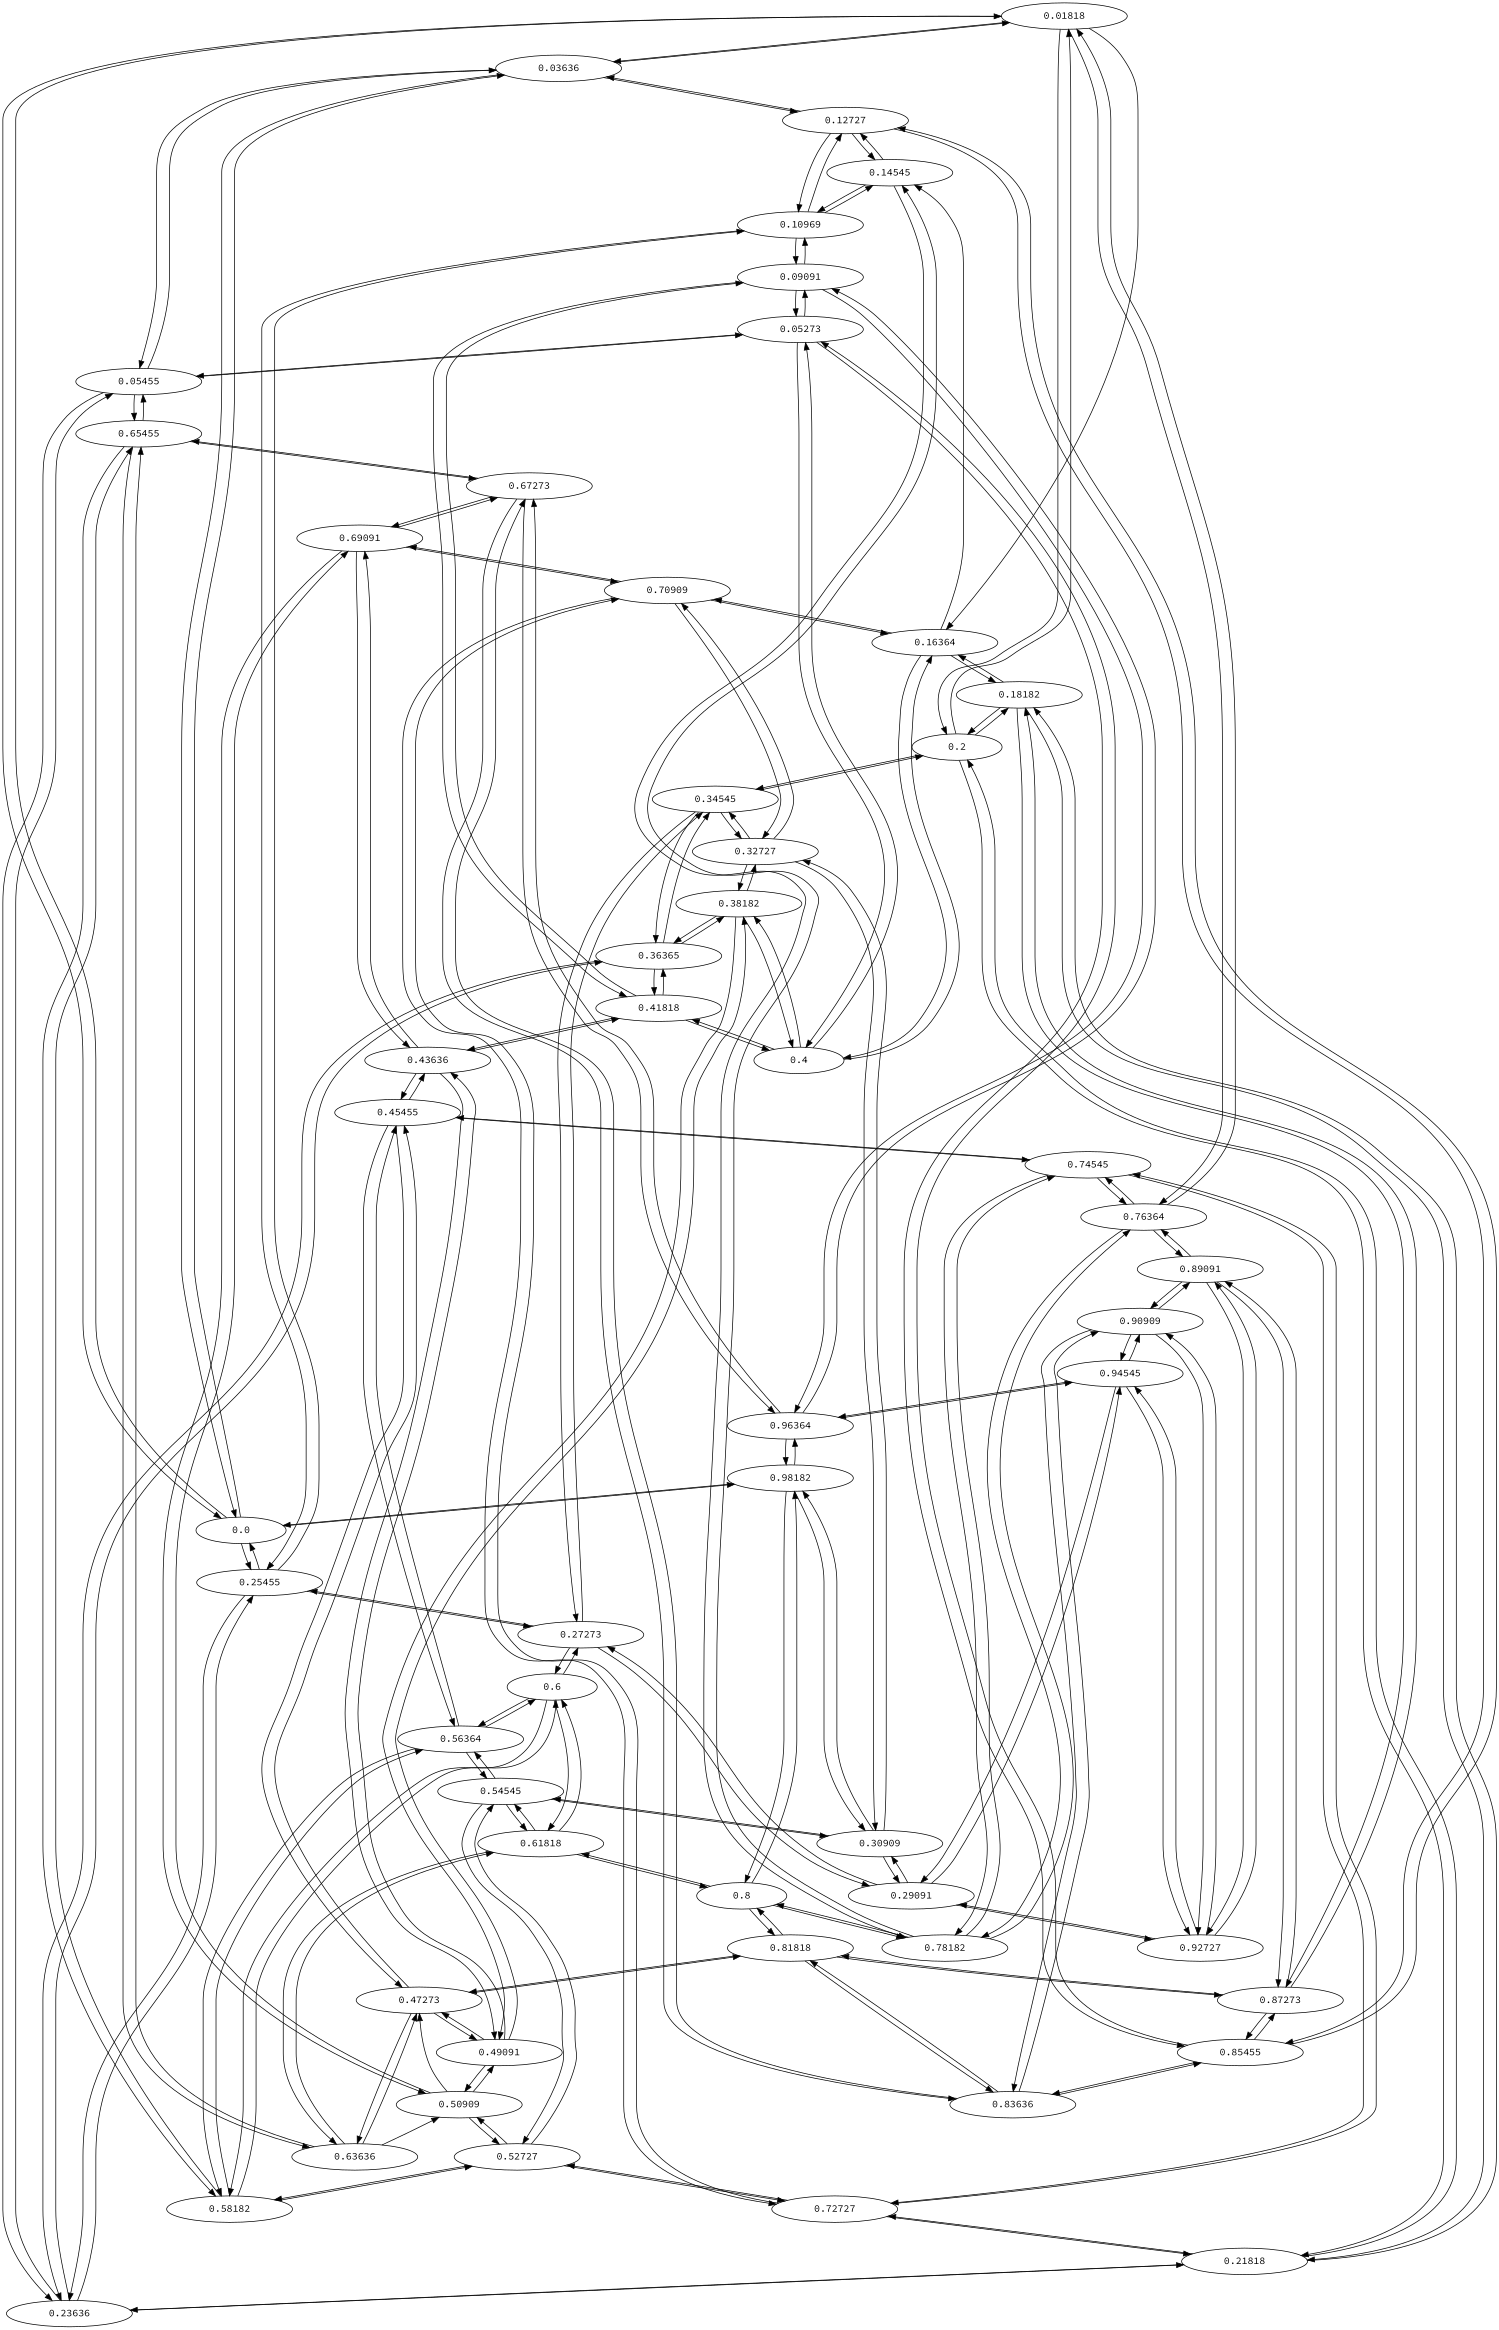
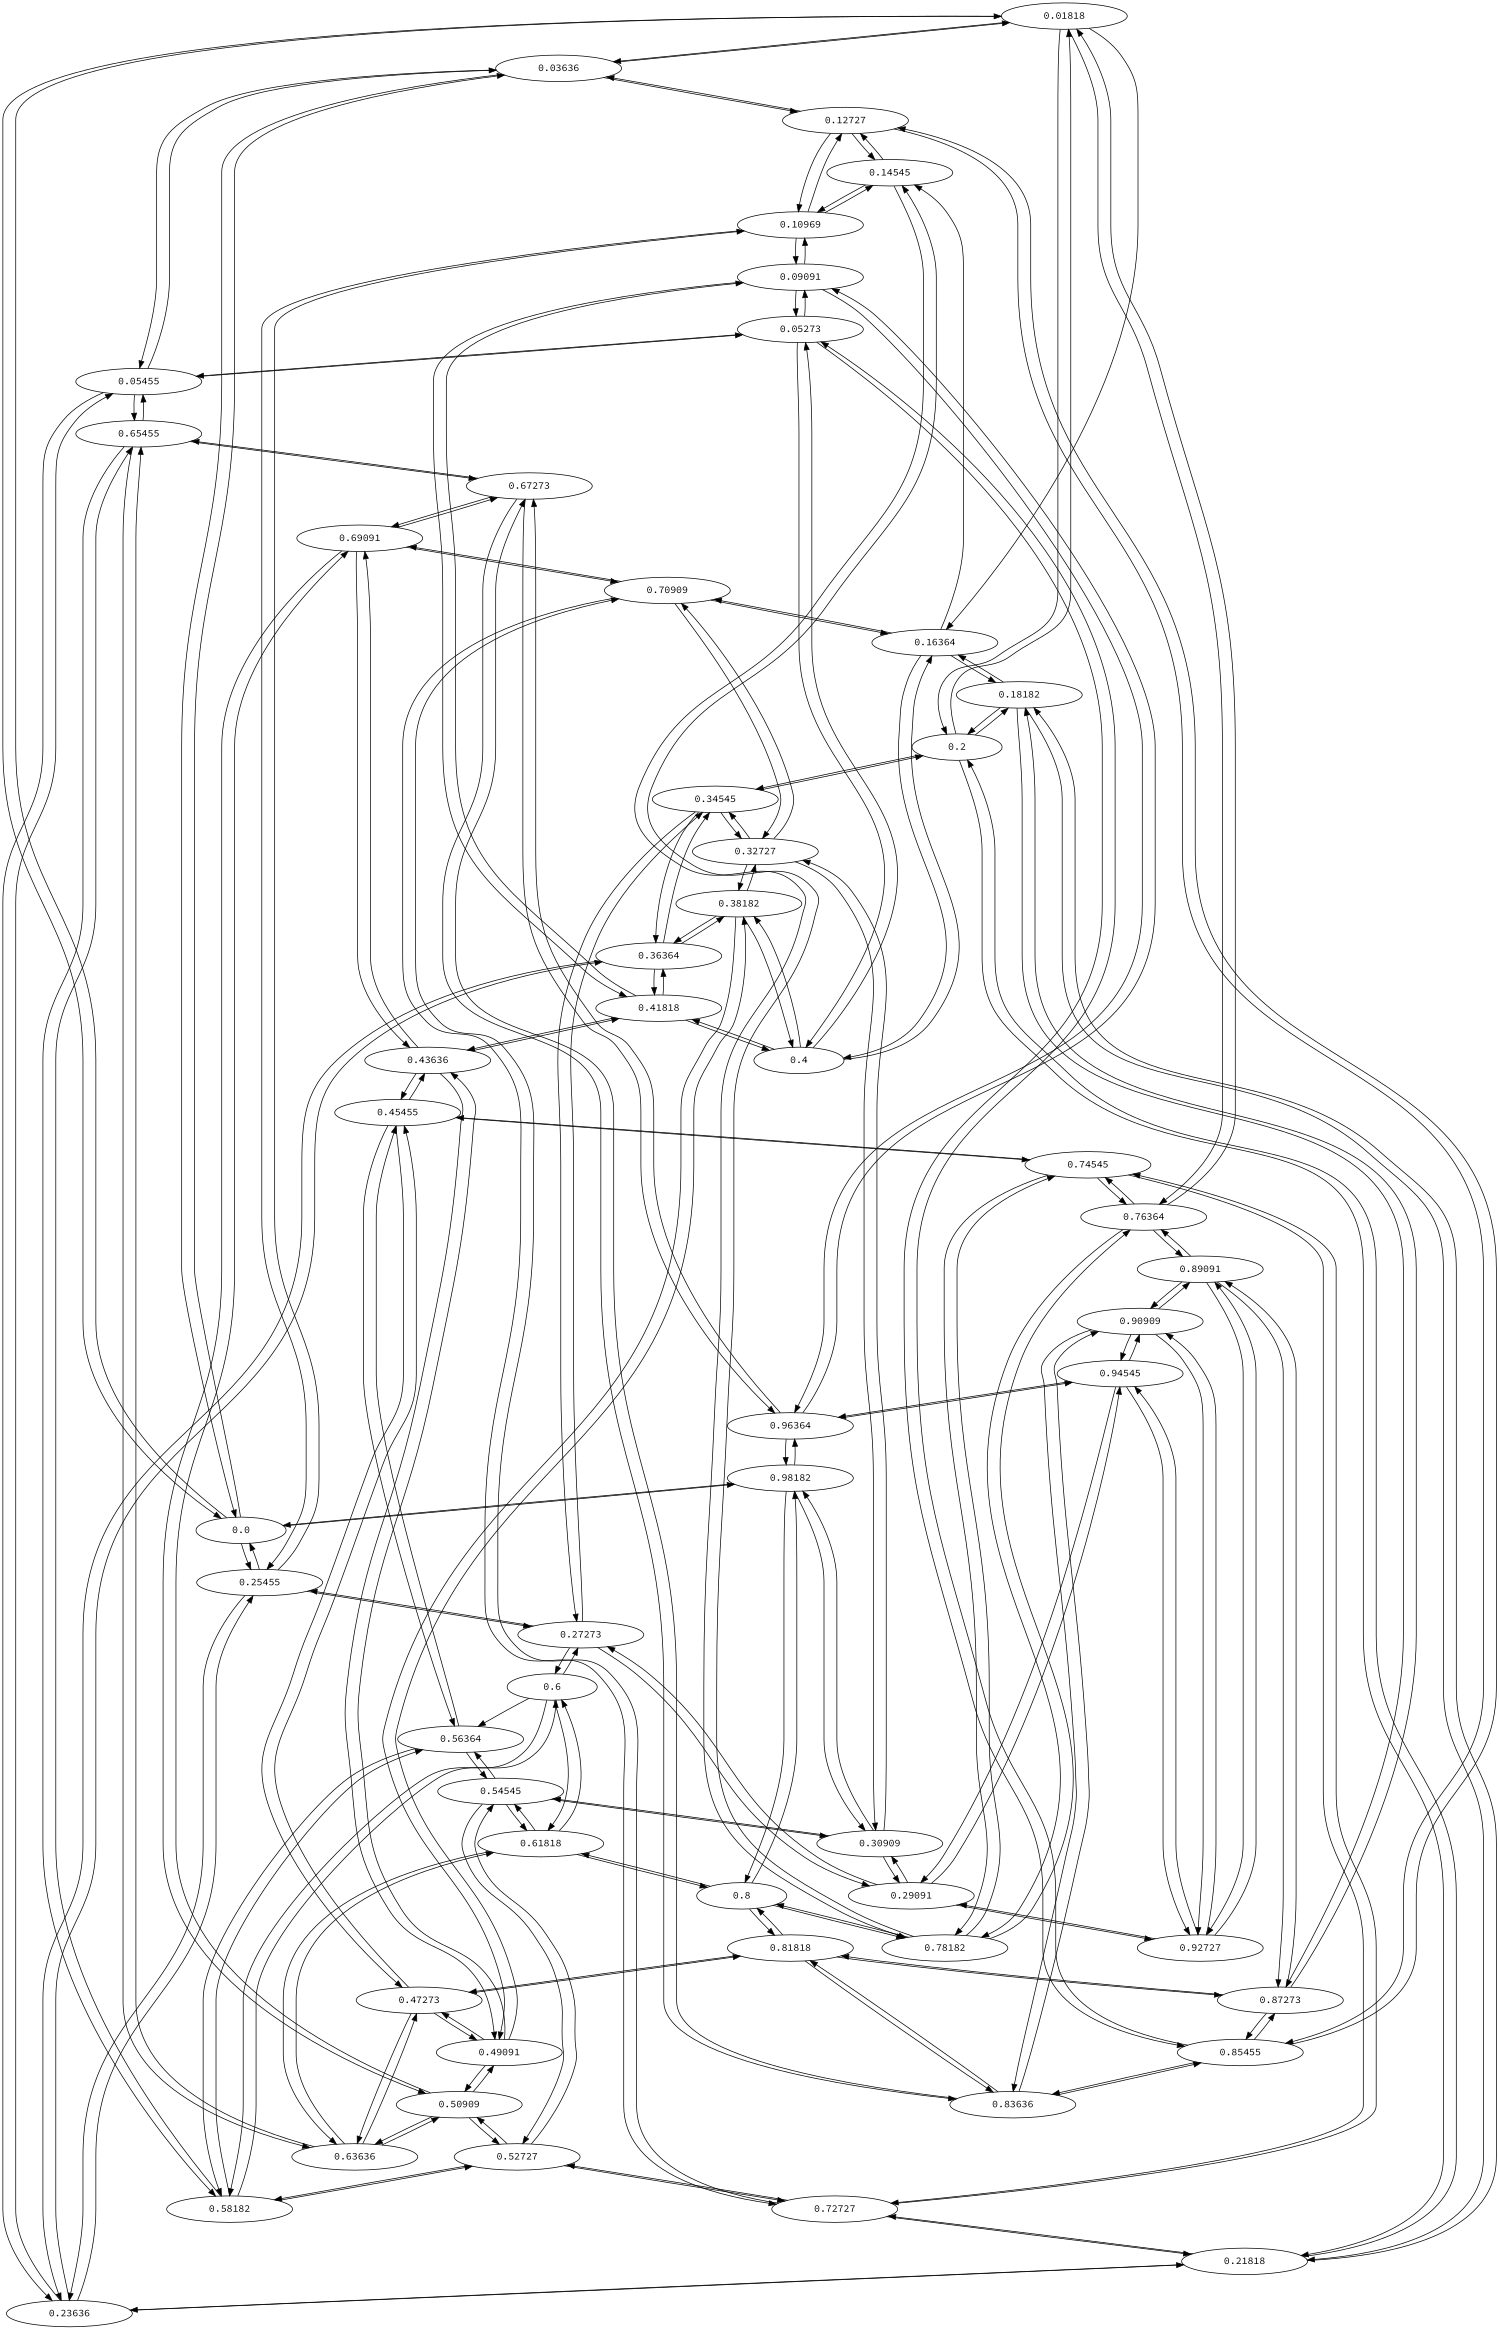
node "0.36365": label "0.36365" -> "0.36364"
edge "0.56364" -> "0.6": removed
edge "0.50909" -> "0.47273": now "0.50909" -> "0.63636"
